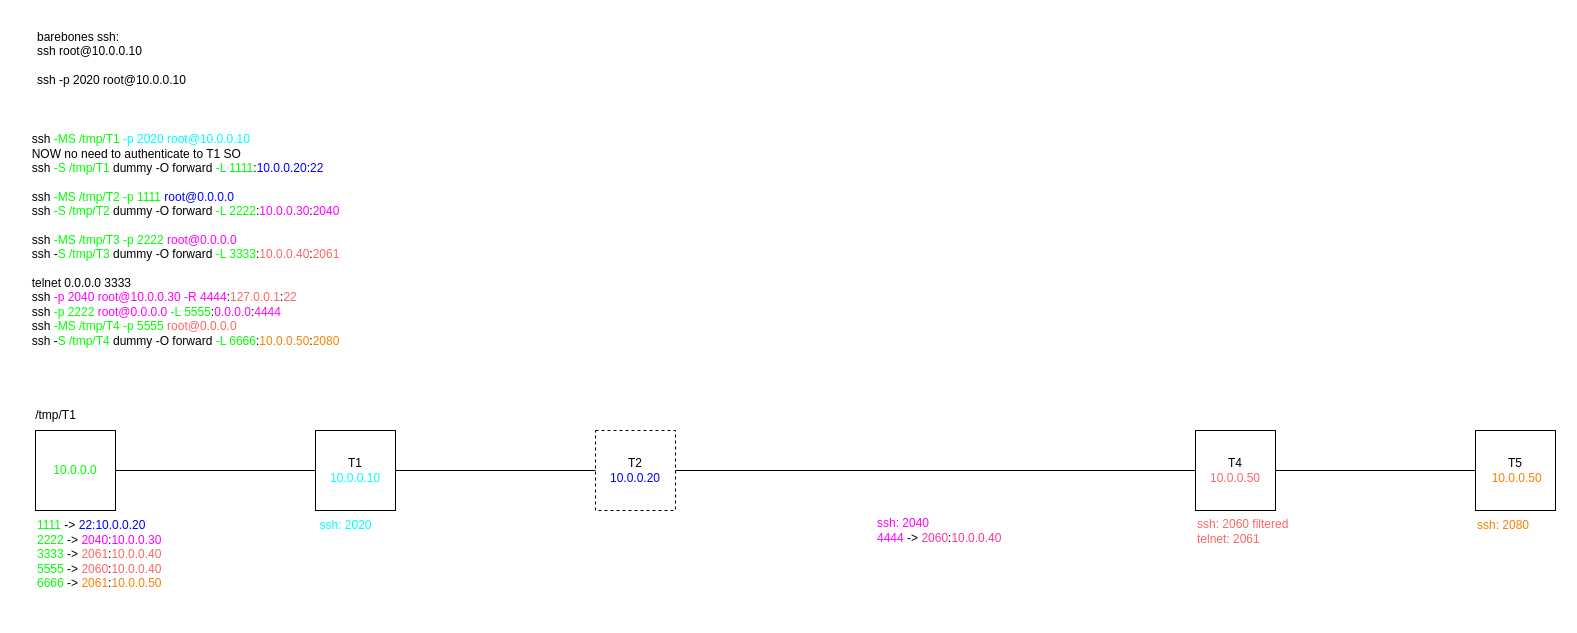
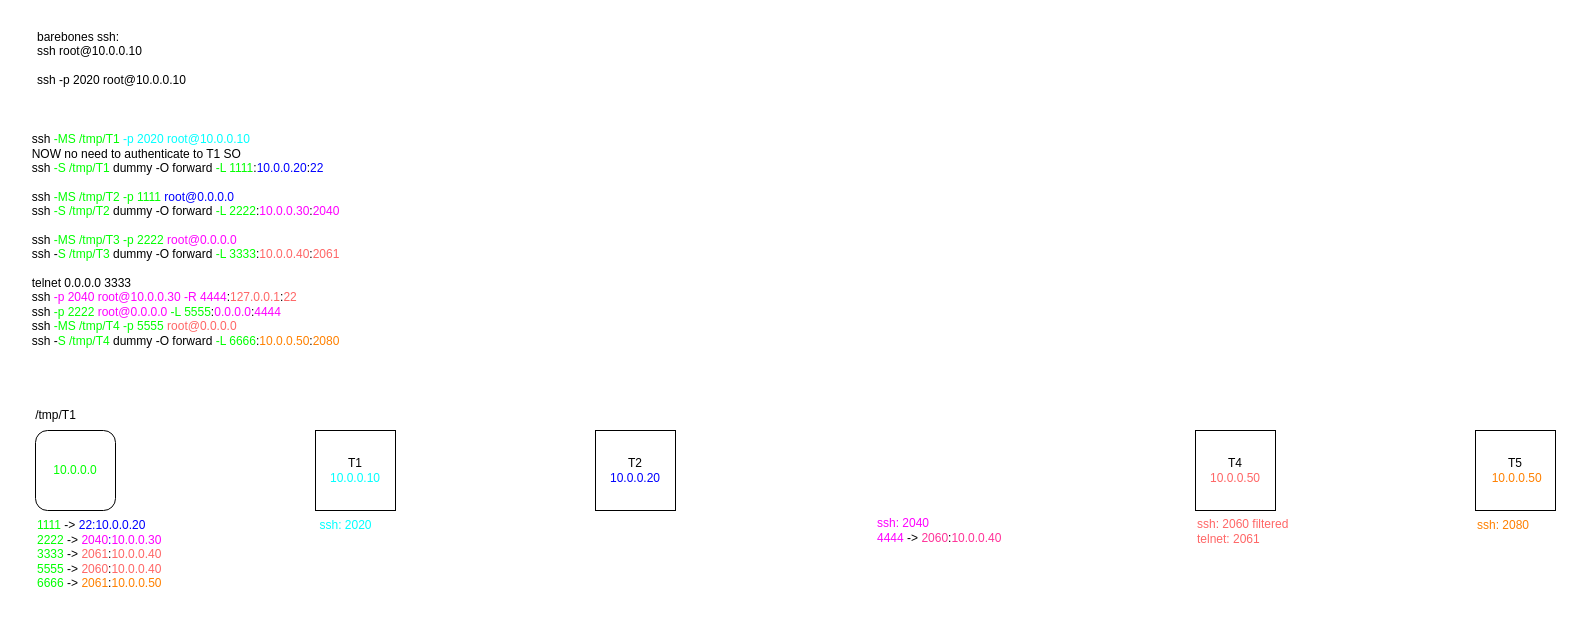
node "10.0.0.0": shape rectangle -> rounded rectangle
node "T2 10.0.0.20": style dashed -> solid
edge "10.0.0.0" -- "T5 10.0.0.50": removed
